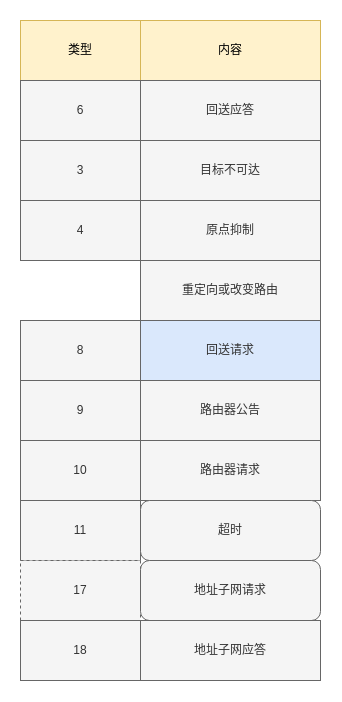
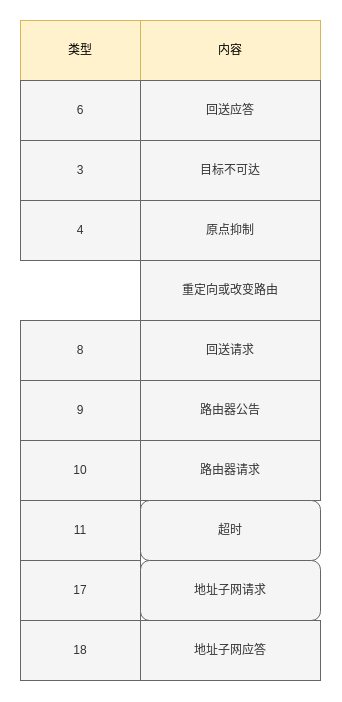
node "回送请求": fillcolor #dae8fc -> #f5f5f5
node "17": style dashed -> solid
